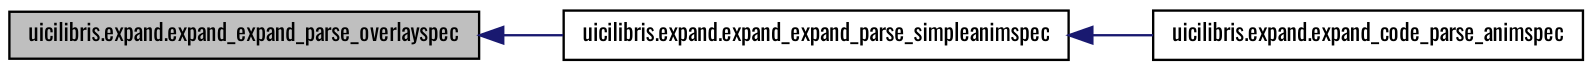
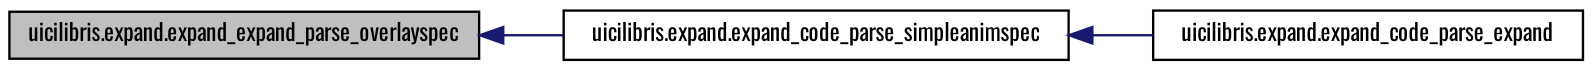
node "uicilibris.expand.expand_expand_parse_simpleanimspec": label "uicilibris.expand.expand_expand_parse_simpleanimspec" -> "uicilibris.expand.expand_code_parse_simpleanimspec"
node "uicilibris.expand.expand_code_parse_animspec": label "uicilibris.expand.expand_code_parse_animspec" -> "uicilibris.expand.expand_code_parse_expand"
